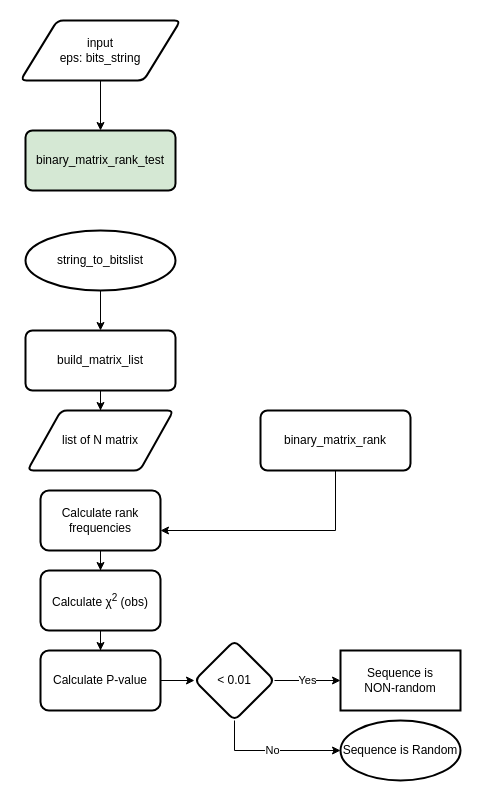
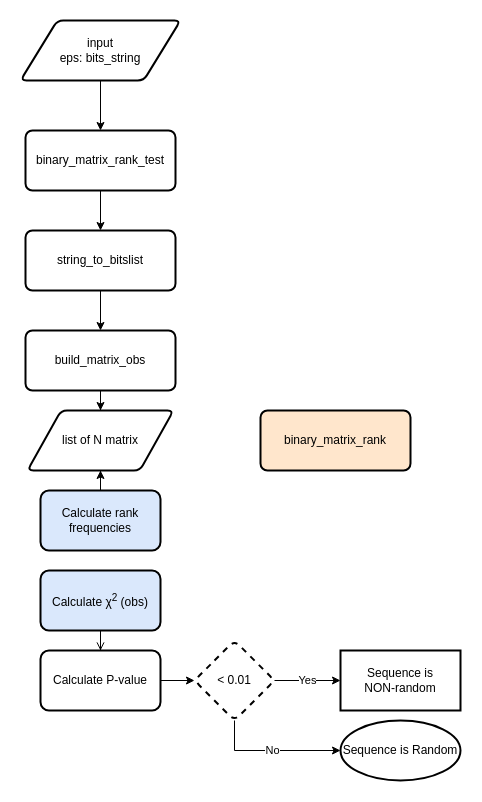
node "binary_matrix_rank_test": fillcolor #d5e8d4 -> #ffffff
edge "binary_matrix_rank_test" -> "string_to_bitslist": added
node "string_to_bitslist": shape ellipse -> rounded rectangle
node "build_matrix_list": label "build_matrix_list" -> "build_matrix_obs"
node "binary_matrix_rank": fillcolor #ffffff -> #ffe6cc
node "Calculate rank frequencies": fillcolor #ffffff -> #dae8fc
edge "binary_matrix_rank" -> "Calculate rank frequencies": removed
edge "Calculate rank frequencies" -> "Calculate χ2 (obs)": now "Calculate rank frequencies" -> "list of N matrix"
node "Calculate χ2 (obs)": fillcolor #ffffff -> #dae8fc
edge "Calculate χ2 (obs)" -> "Calculate P-value": arrowhead classic -> open
node "< 0.01": style solid -> dashed
